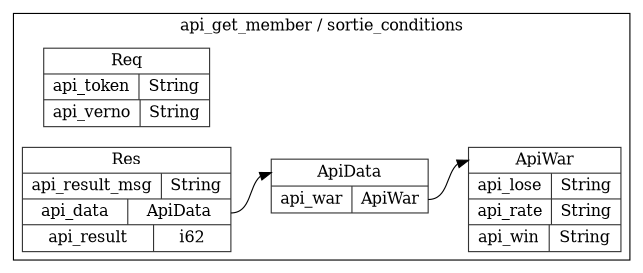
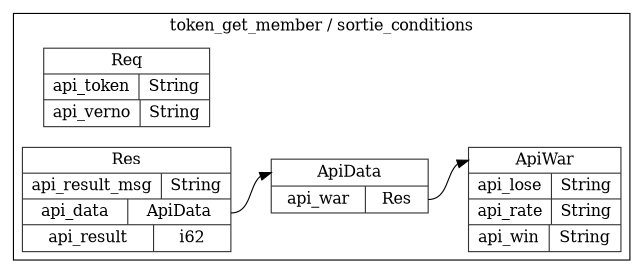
cluster "api_get_member / sortie_conditions": label "api_get_member / sortie_conditions" -> "token_get_member / sortie_conditions"
node "ApiData": text "ApiWar" -> "Res"
